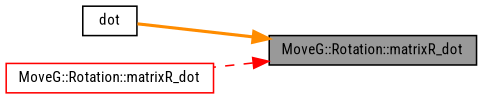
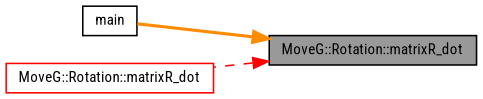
node "dot": label "dot" -> "main"
